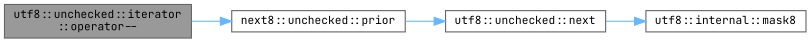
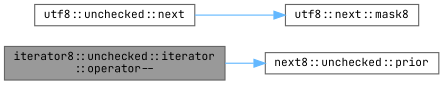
node "utf8::unchecked::iterator ::operator--": label "utf8::unchecked::iterator ::operator--" -> "iterator8::unchecked::iterator ::operator--"
edge "next8::unchecked::prior" -> "utf8::unchecked::next": removed
node "utf8::internal::mask8": label "utf8::internal::mask8" -> "utf8::next::mask8"
